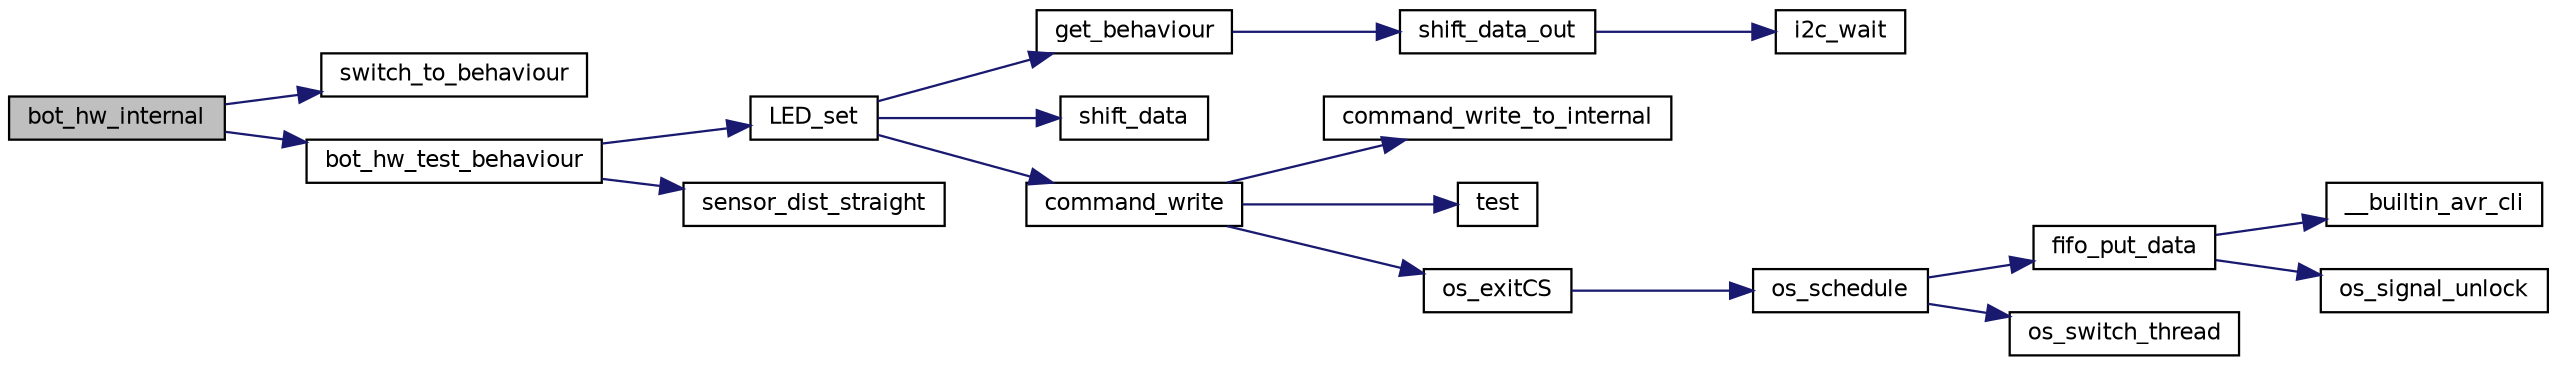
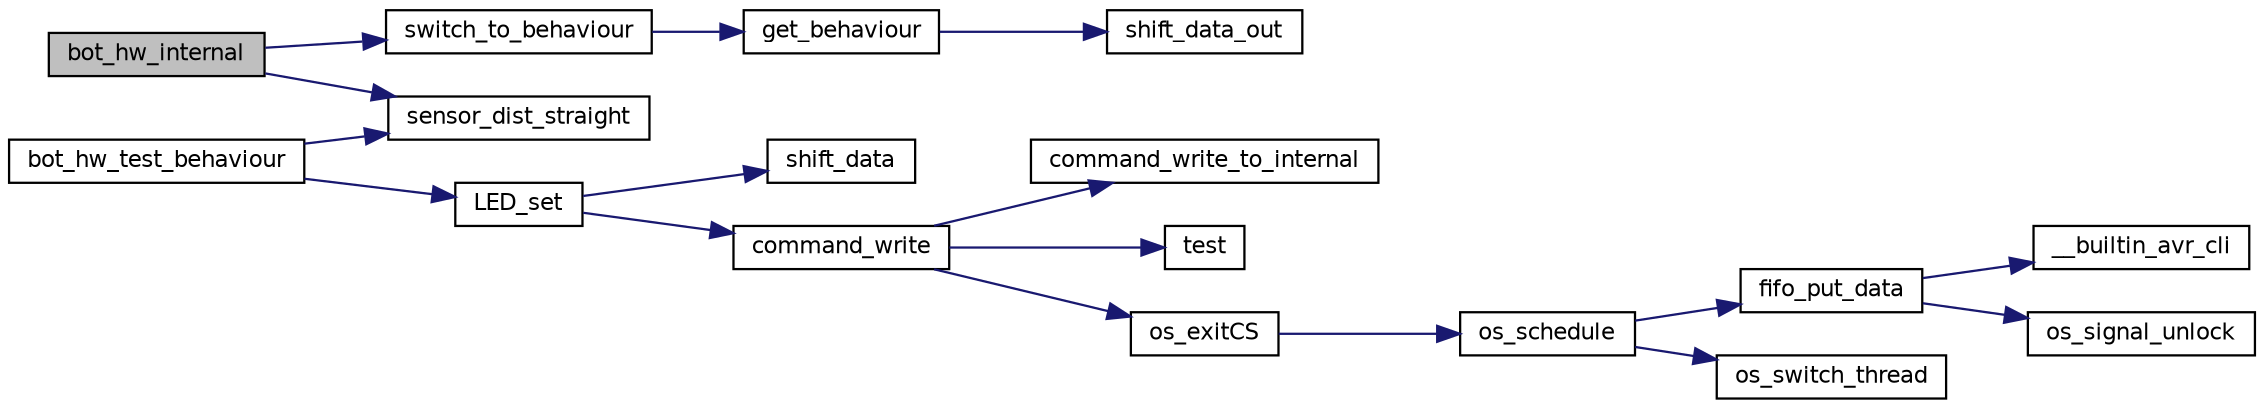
node "i2c_wait": removed
edge "LED_set" -> "get_behaviour": now "switch_to_behaviour" -> "get_behaviour"
edge "bot_hw_internal" -> "bot_hw_test_behaviour": now "bot_hw_internal" -> "sensor_dist_straight"
